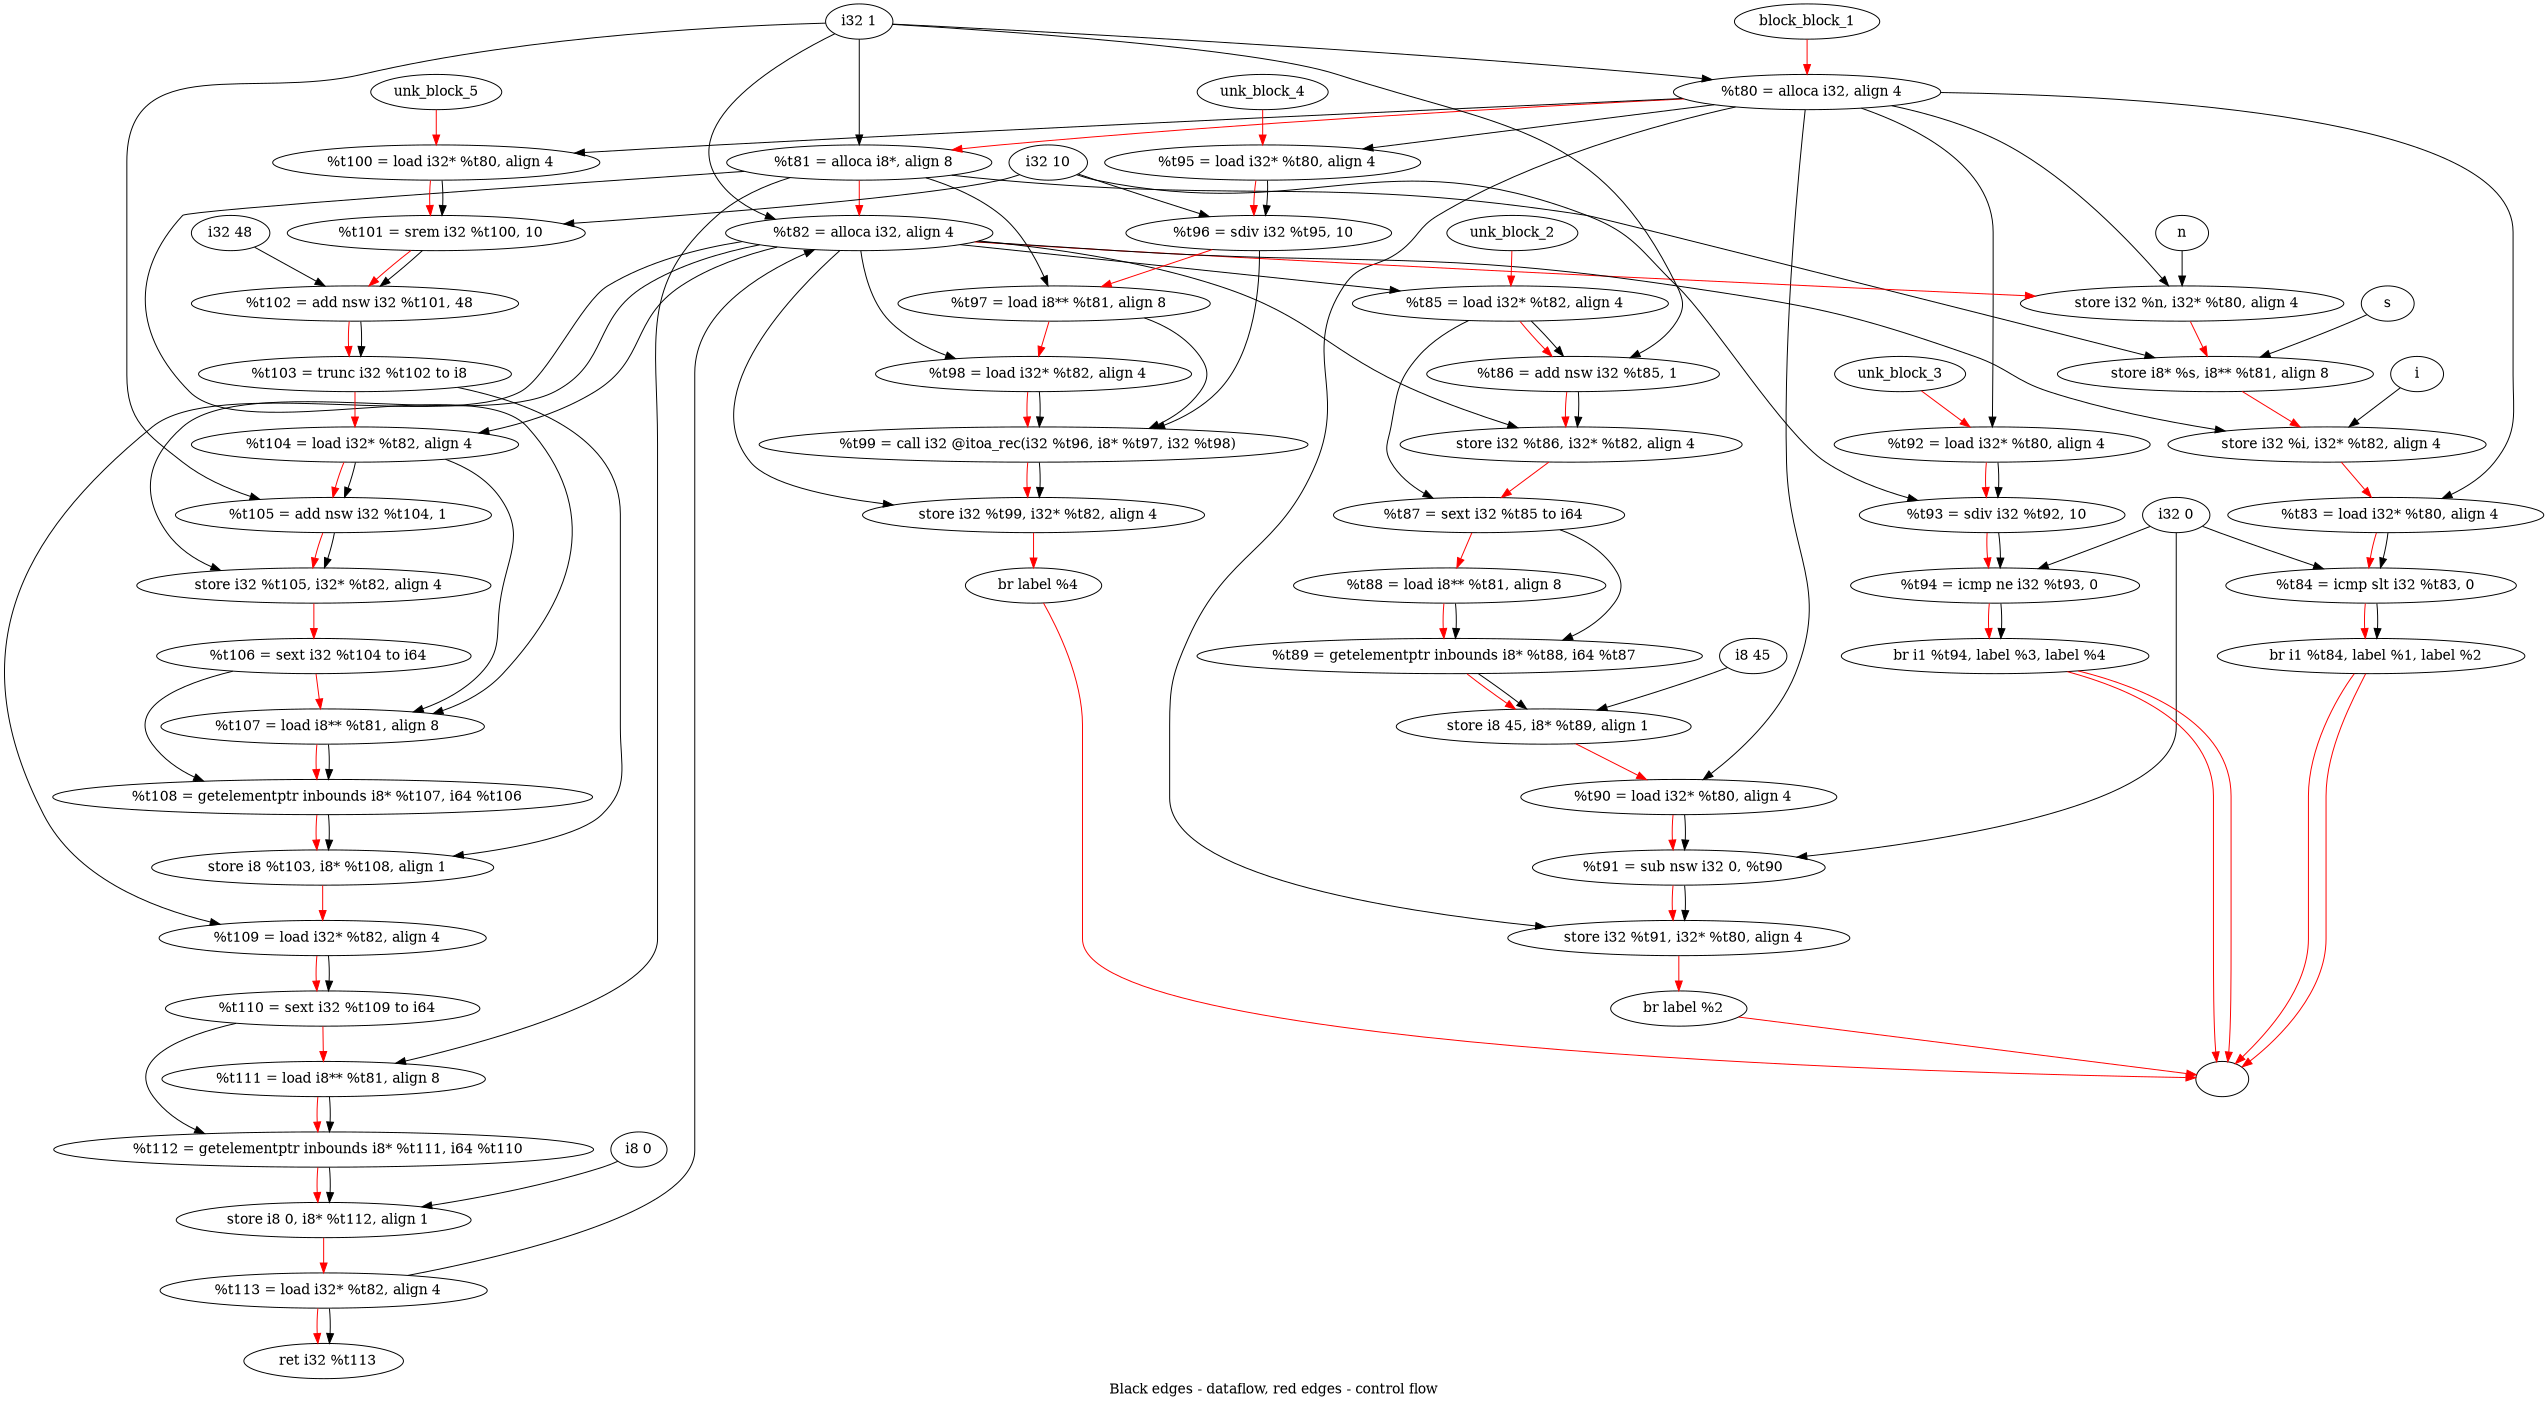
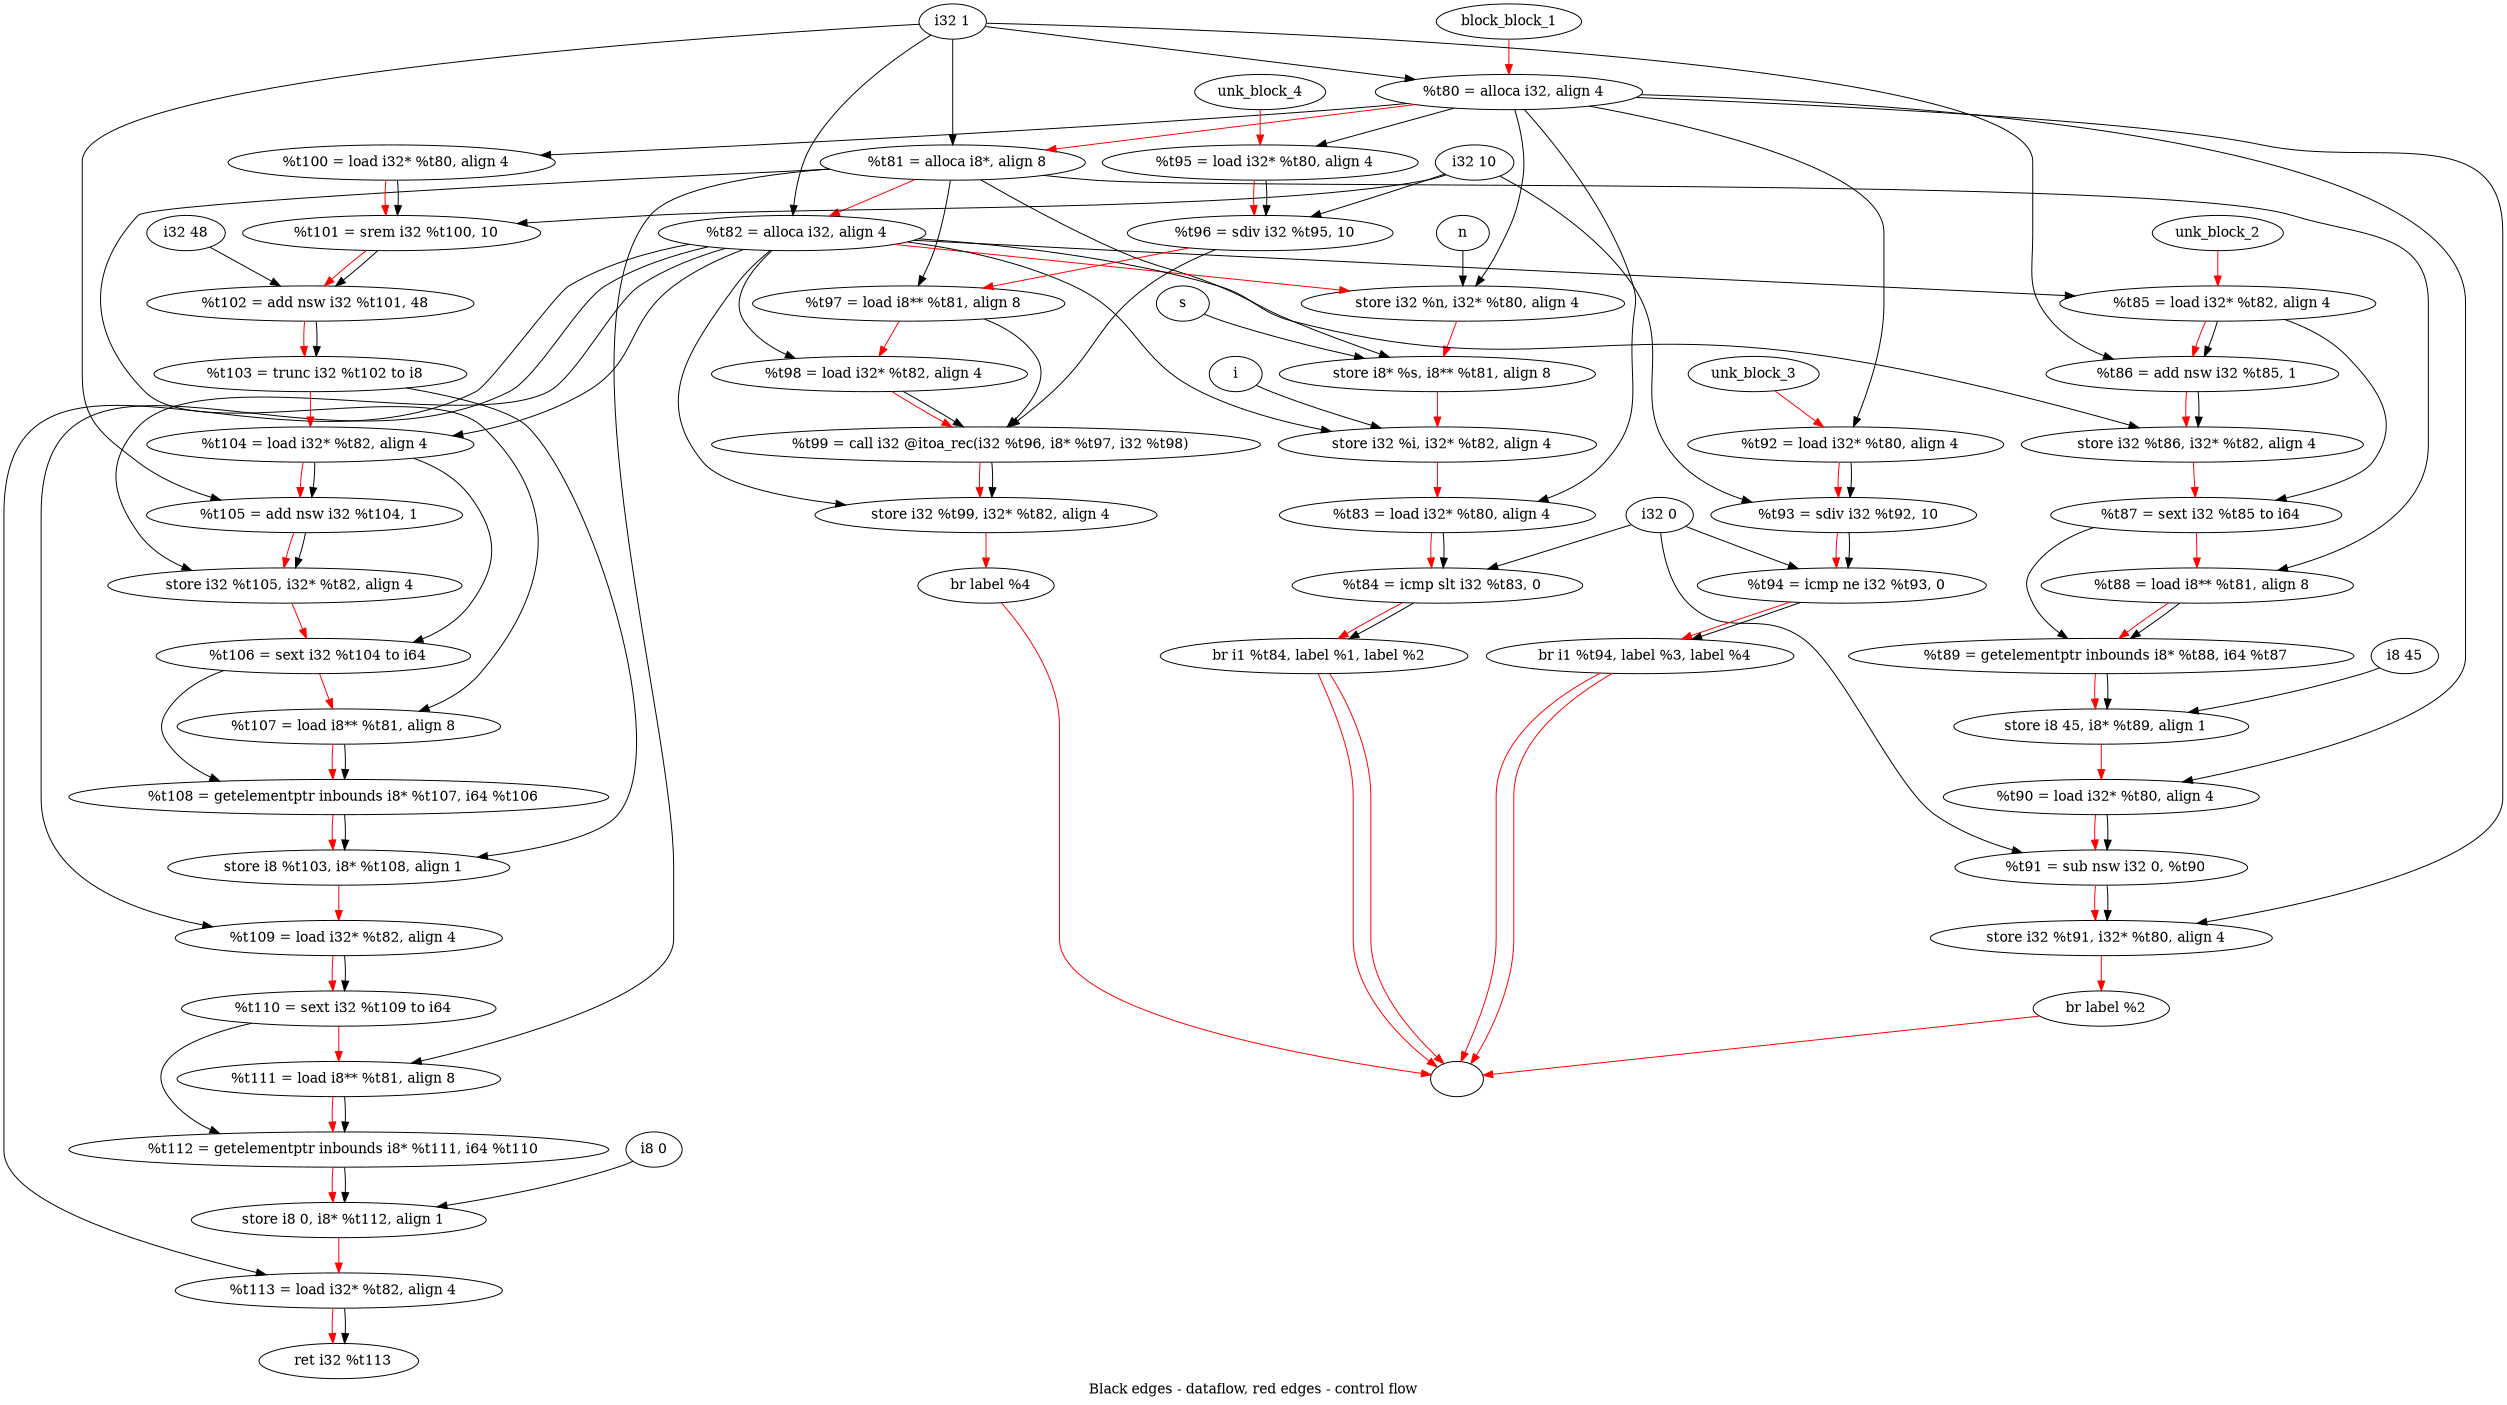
node "unk_block_5": removed
edge "%t81 = alloca i8*, align 8" -> "%t88 = load i8** %t81, align 8": added
edge "%t104 = load i32* %t82, align 4" -> "%t107 = load i8** %t81, align 8": now "%t104 = load i32* %t82, align 4" -> "%t106 = sext i32 %t104 to i64"
edge "%t113 = load i32* %t82, align 4" -> "%t82 = alloca i32, align 4": reversed
